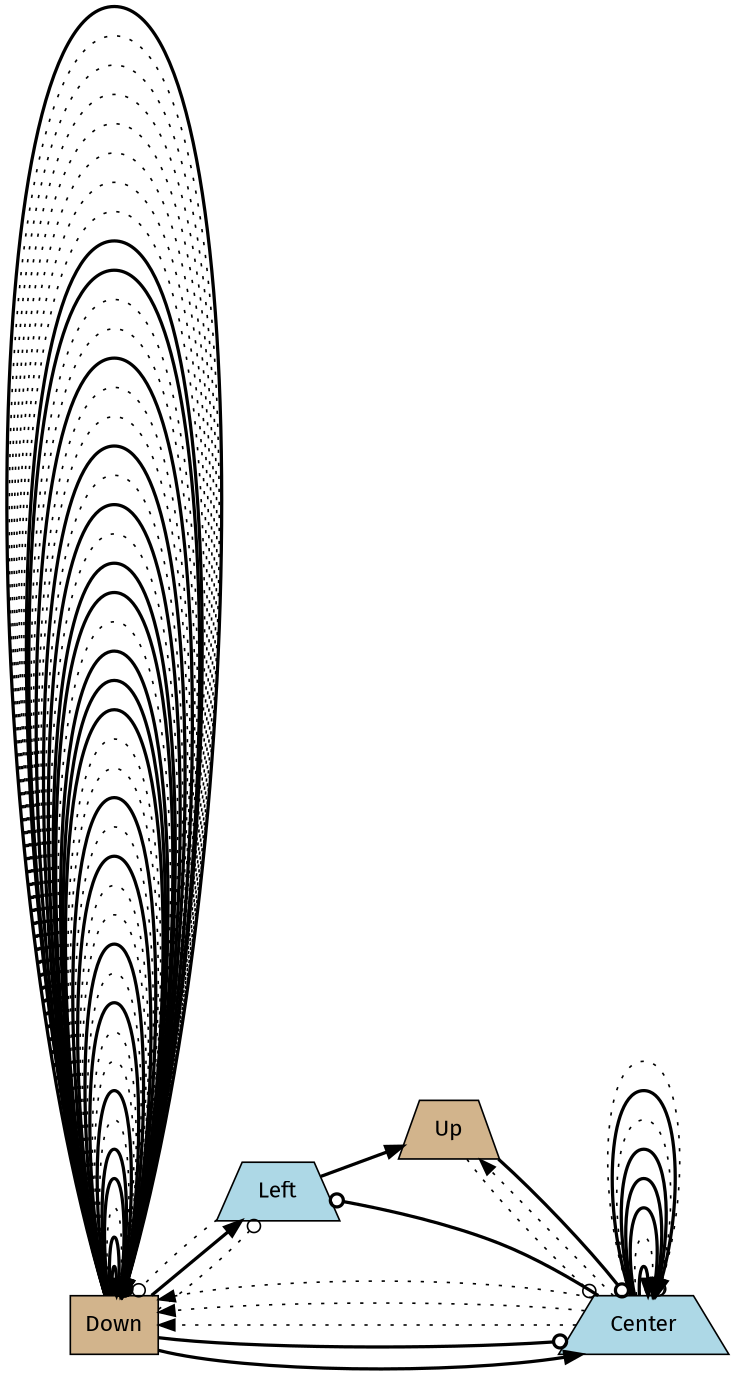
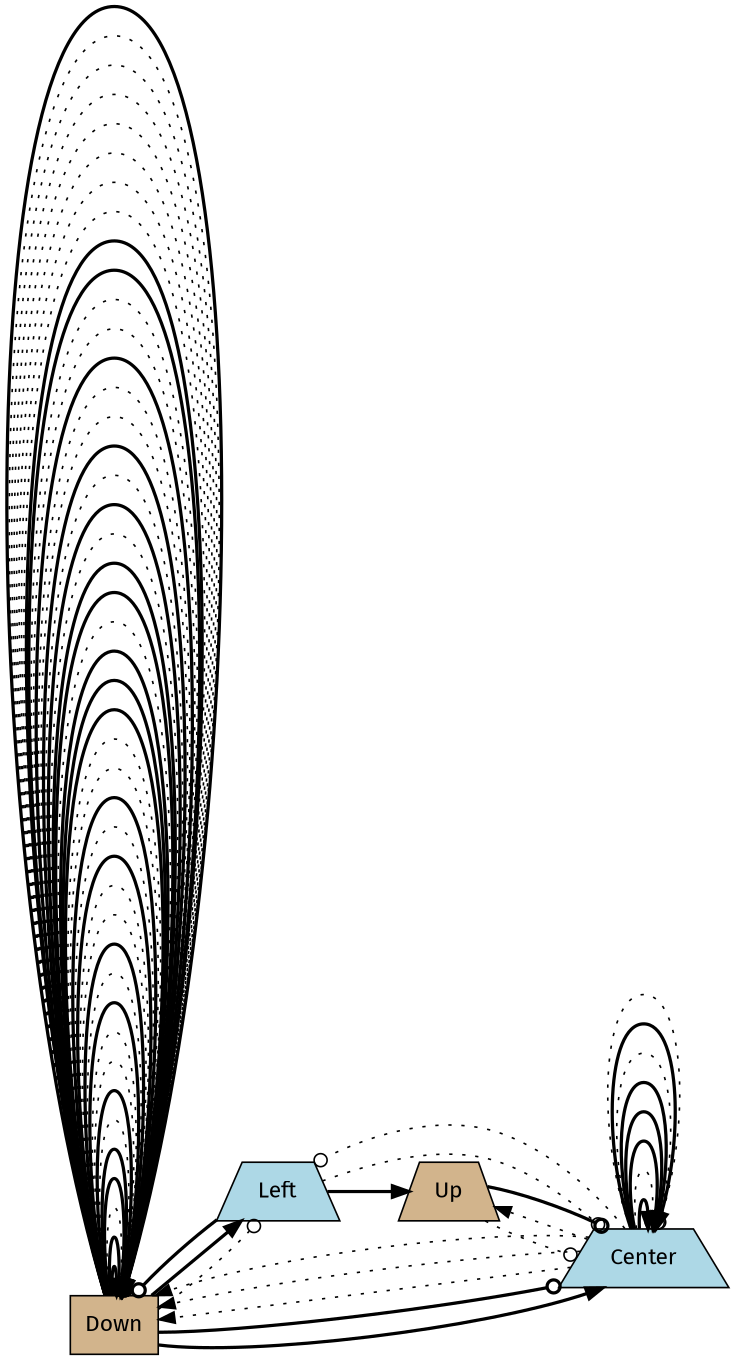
edge "Left" -> "Center": added
edge "Center" -> "Left": style bold -> dotted
edge "Left" -> "Down": style dotted -> bold
